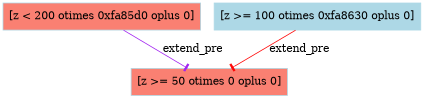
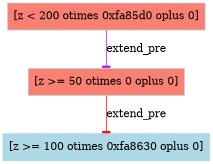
edge "[z >= 100 otimes 0xfa8630 oplus 0]" -> "[z >= 50 otimes 0 oplus 0]": reversed
